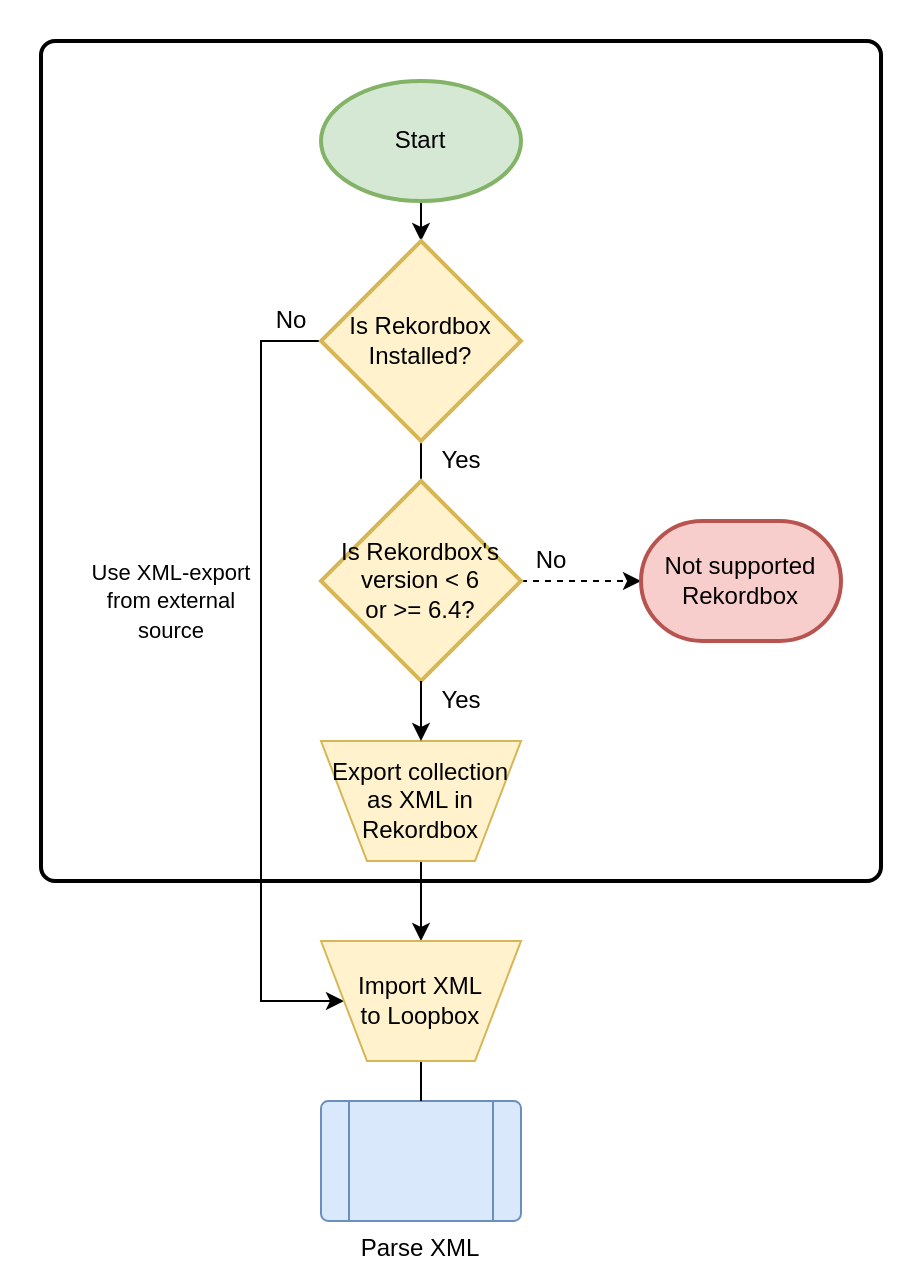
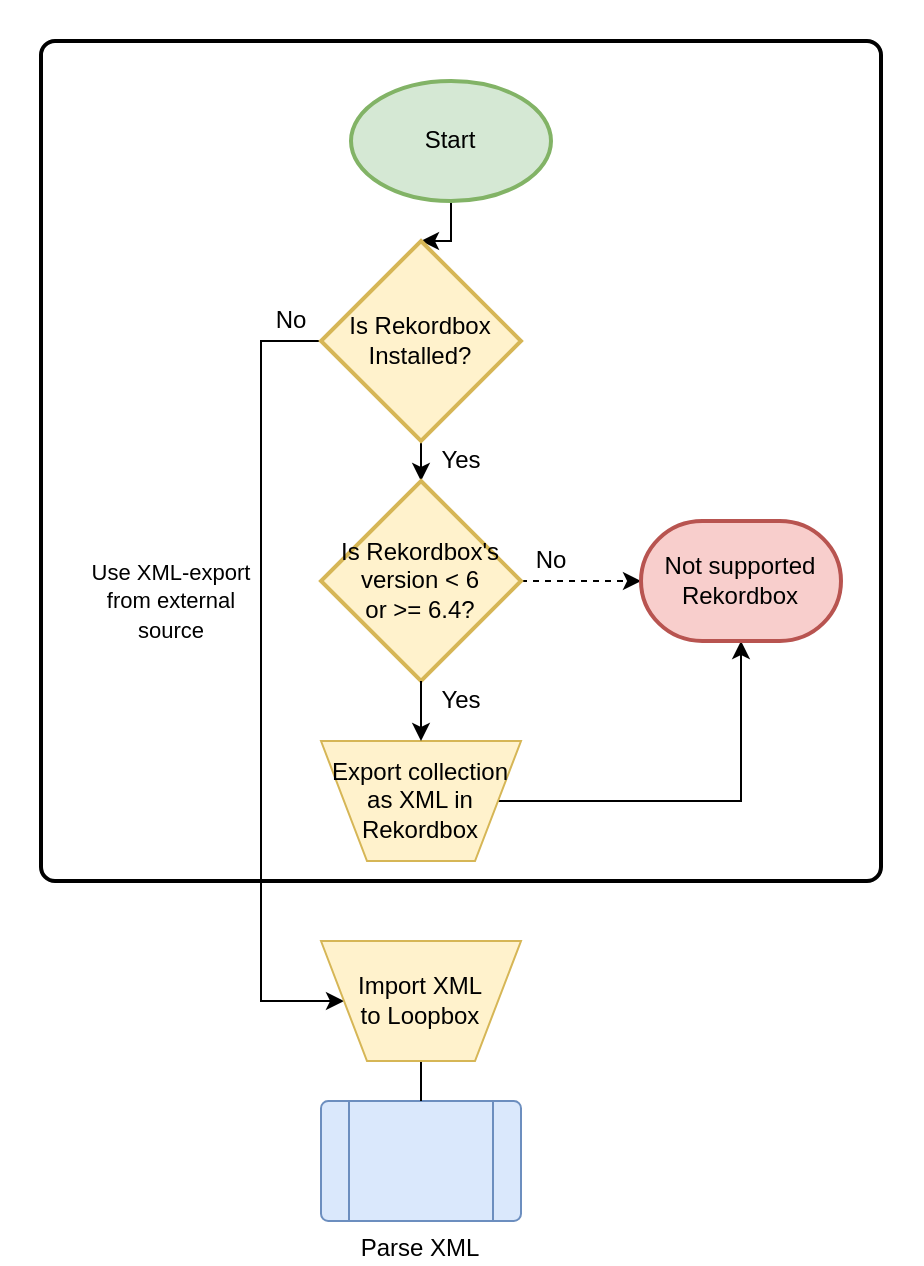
node "Start": moved (421, 141) -> (451, 141)
edge "Is Rekordbox Installed?" -- "Is Rekordbox's version < 6 or >= 6.4?": arrowhead none -> classic
edge "Export collection as XML in Rekordbox" -> "Import XML to Loopbox": now "Export collection as XML in Rekordbox" -> "Not supported Rekordbox"
